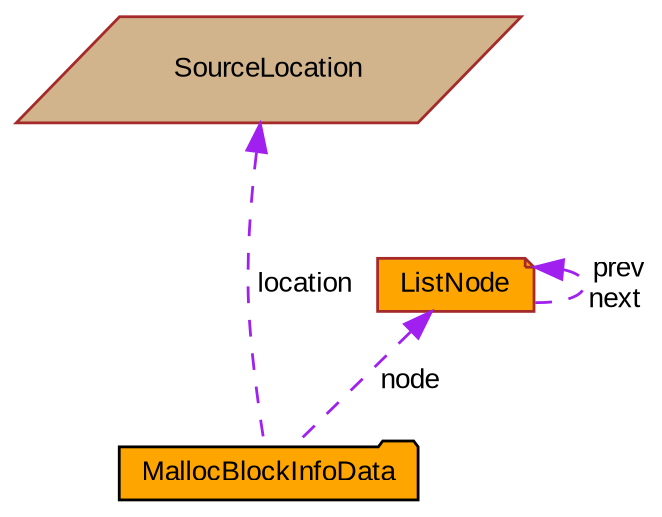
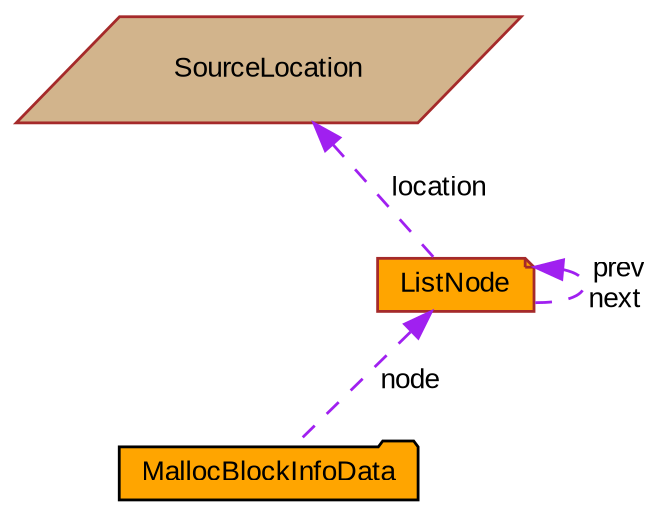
edge "MallocBlockInfoData" -> "SourceLocation": now "ListNode" -> "SourceLocation"
